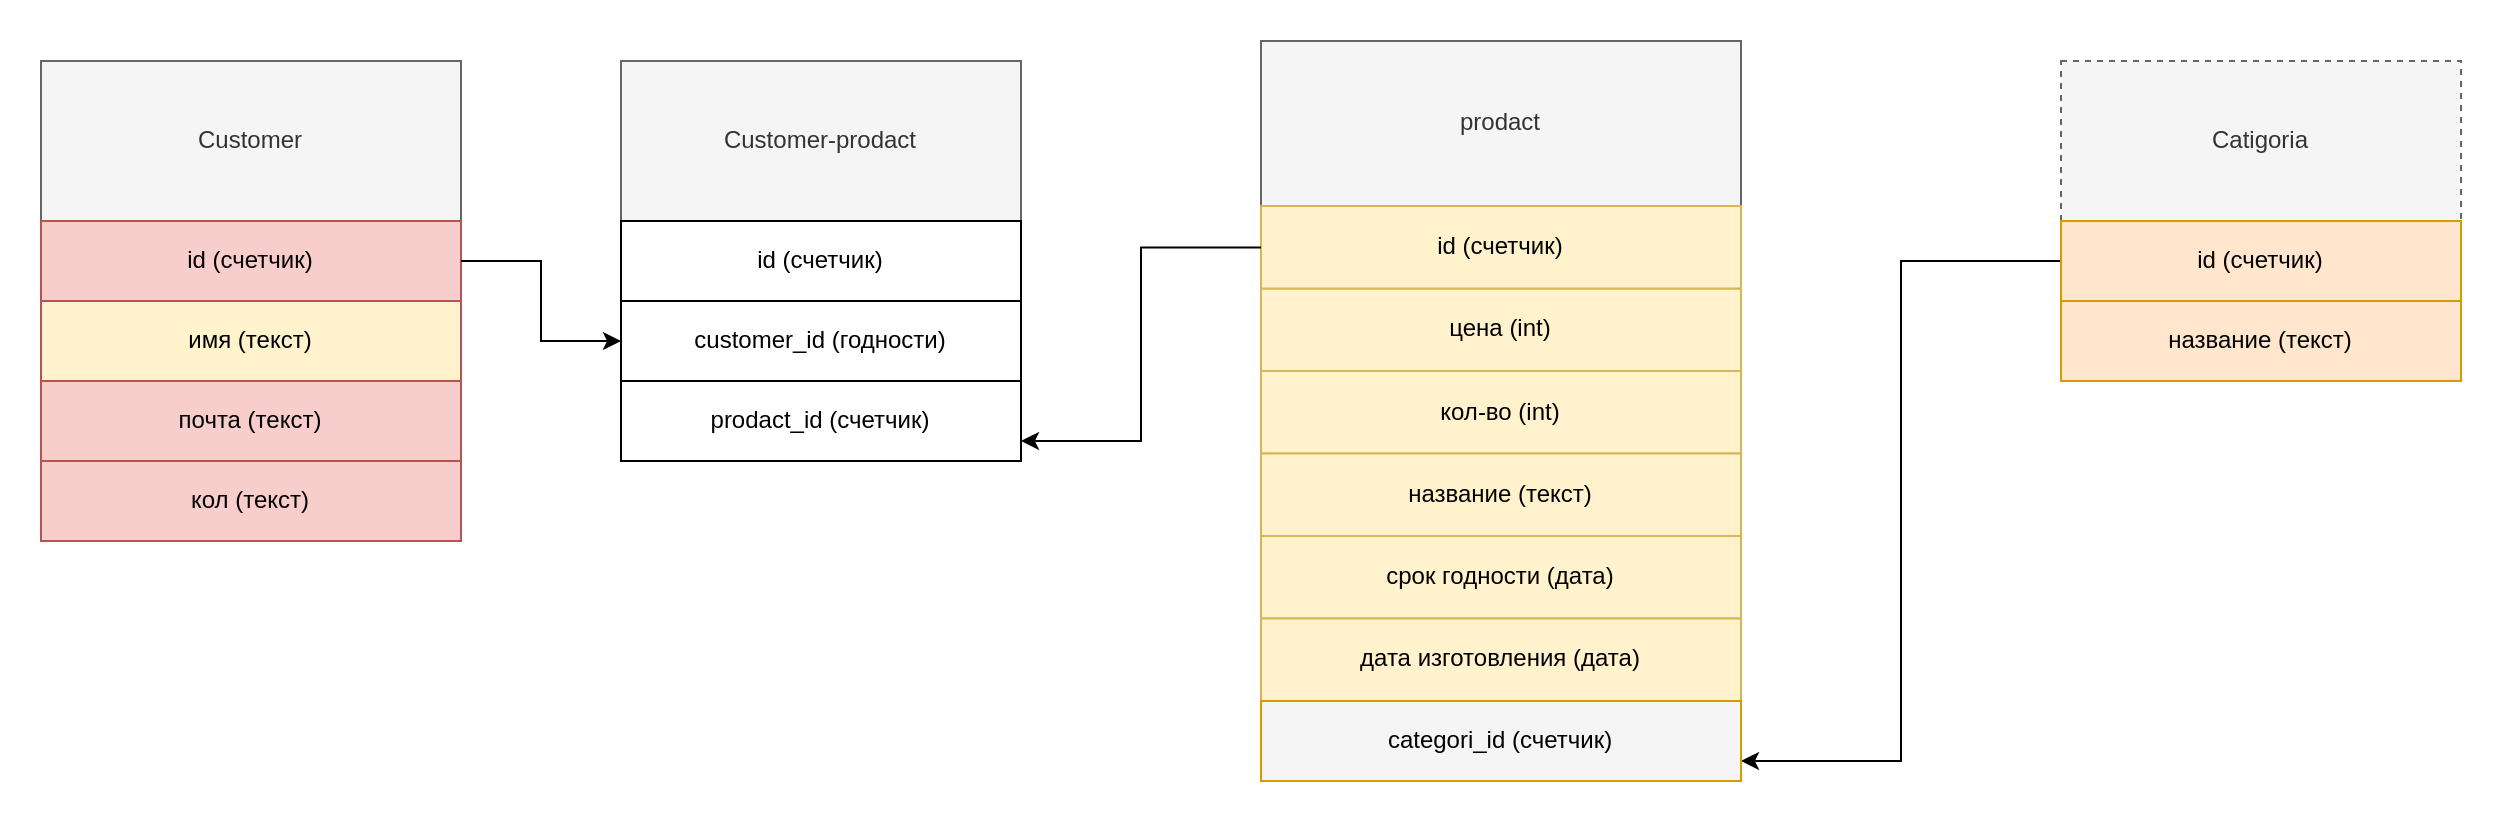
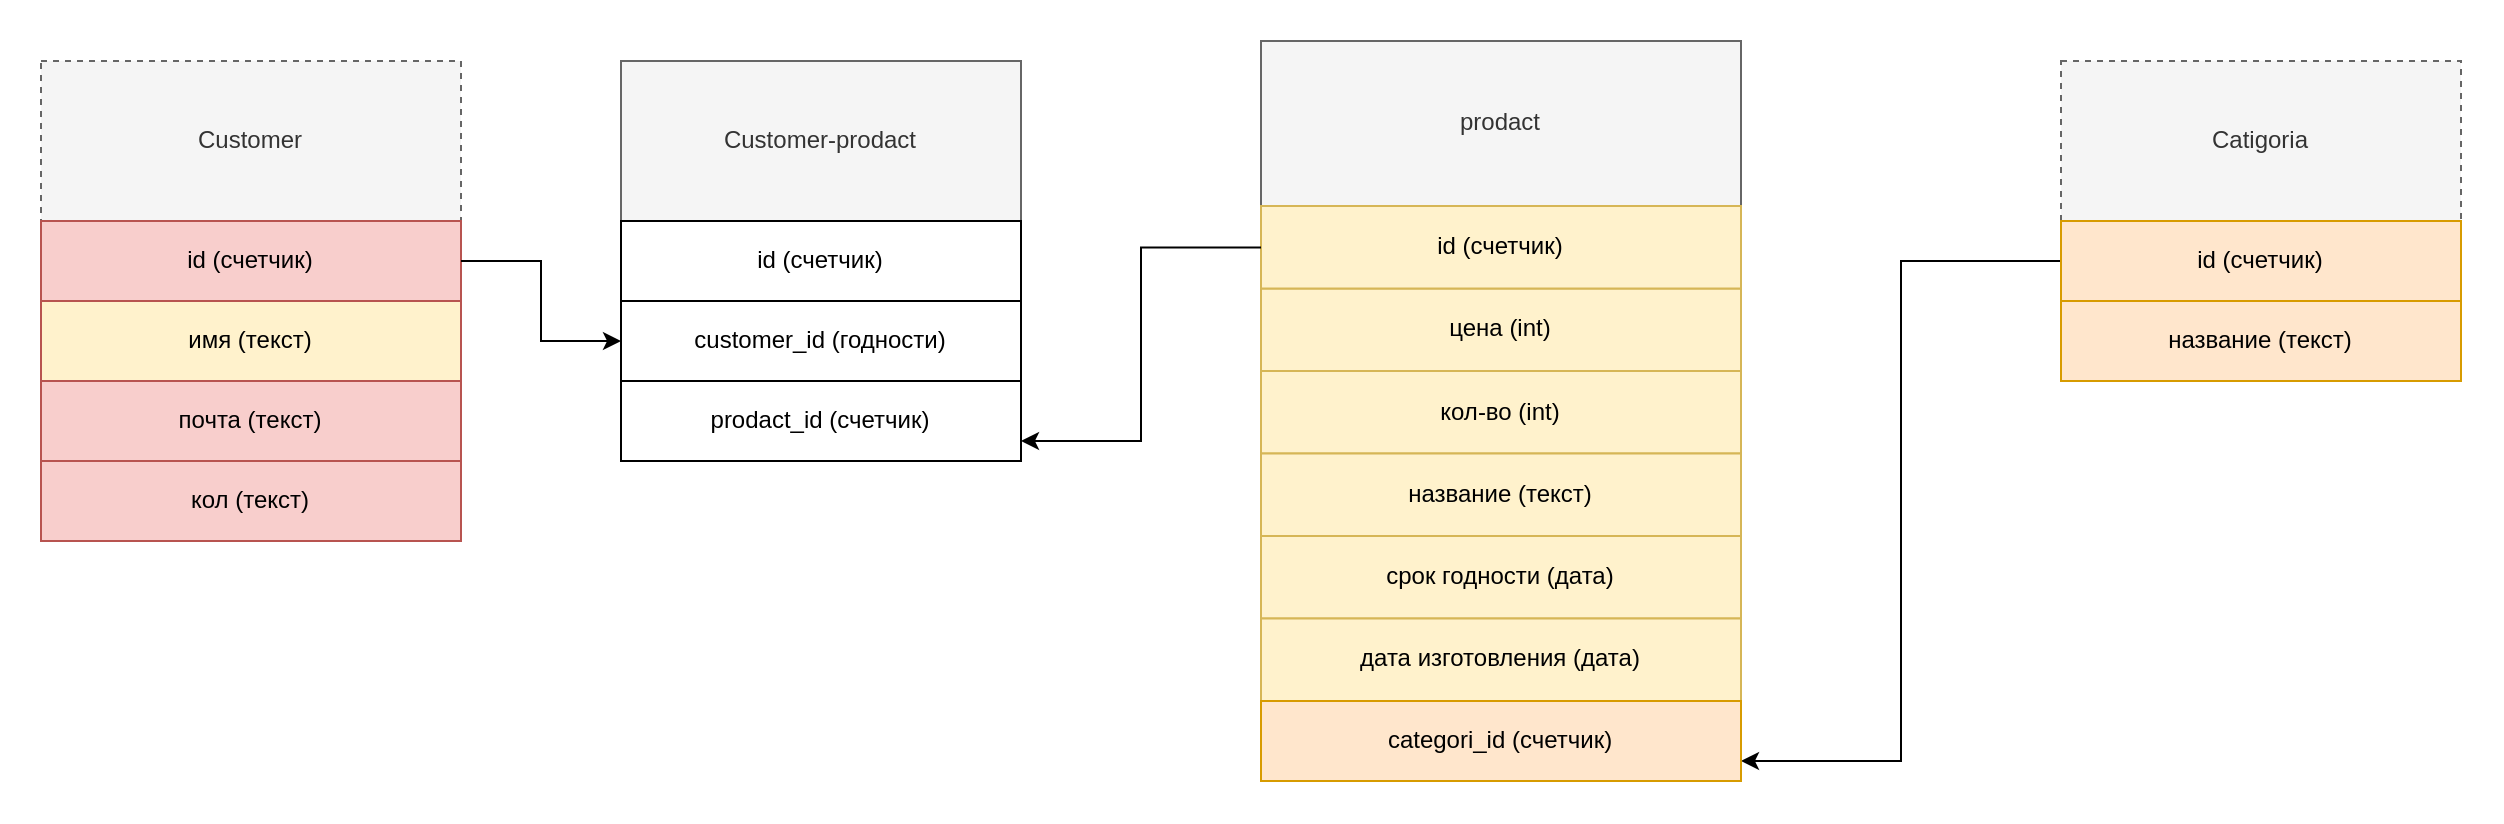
node "Customer": style solid -> dashed
node "categori_id (счетчик)": fillcolor #f5f5f5 -> #ffe6cc
